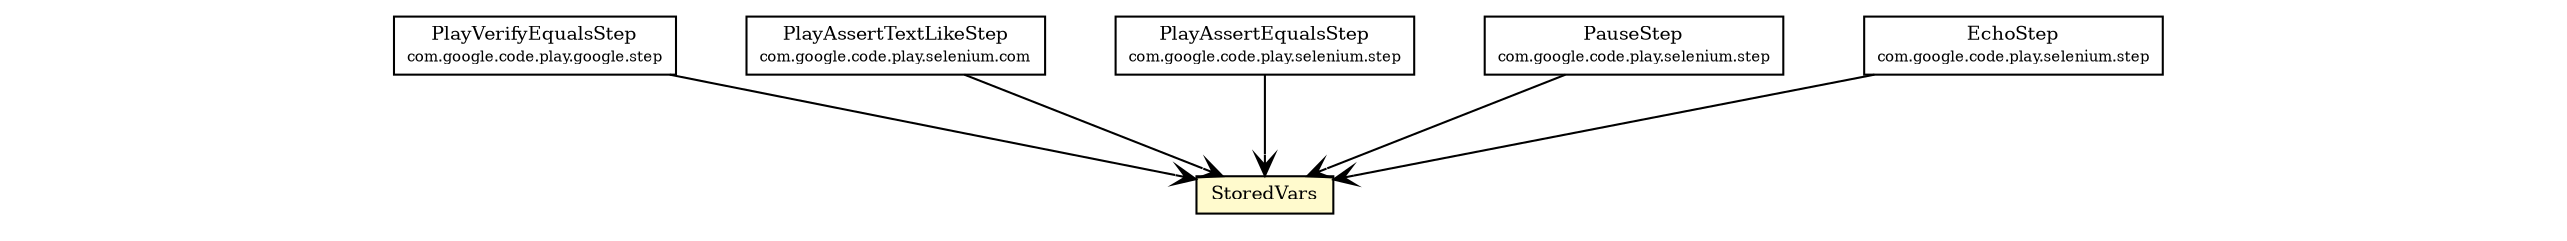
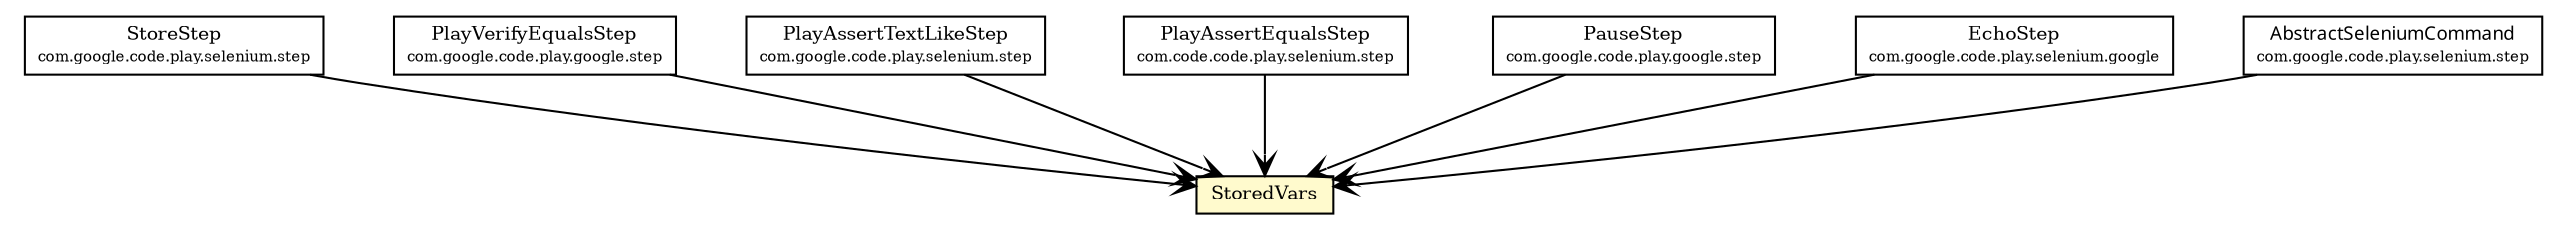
node "StoreStep": added
node "AbstractSeleniumCommand": added
node "PlayAssertTextLikeStep": text "com.google.code.play.selenium.com" -> "com.google.code.play.selenium.step"
node "PlayAssertEqualsStep": text "com.google.code.play.selenium.step" -> "com.code.code.play.selenium.step"
node "PauseStep": text "com.google.code.play.selenium.step" -> "com.google.code.play.google.step"
node "EchoStep": text "com.google.code.play.selenium.step" -> "com.google.code.play.selenium.google"
